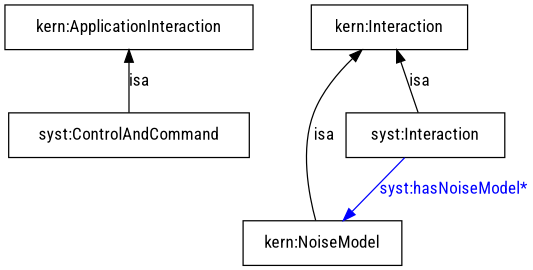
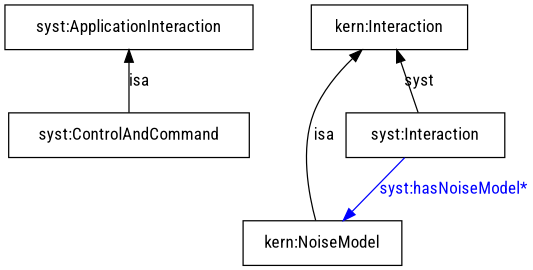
node "kern:ApplicationInteraction": label "kern:ApplicationInteraction" -> "syst:ApplicationInteraction"
edge "syst:Interaction" -> "kern:Interaction": label "isa" -> "syst"
